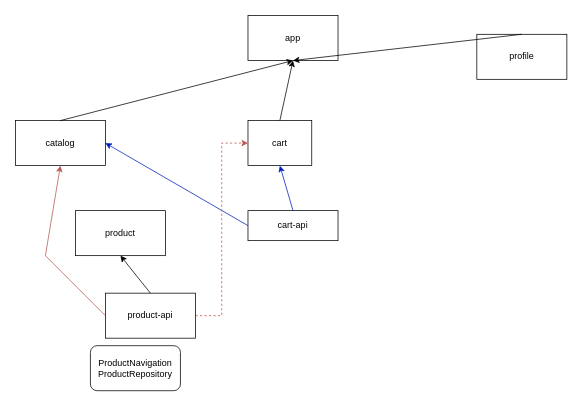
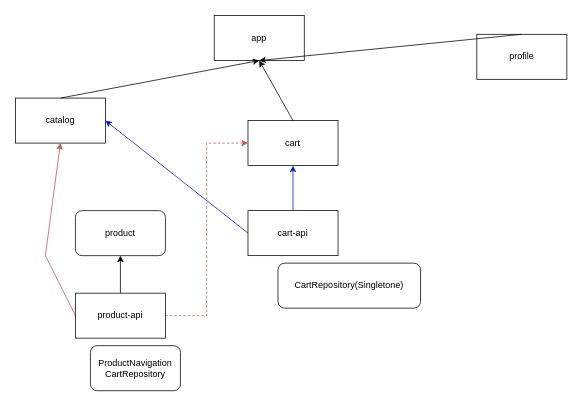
node "app": moved (293, 38) -> (259, 38)
node "catalog": moved (60, 143) -> (60, 120)
node "cart": size 64x45 -> 90x45
node "cart-api": size 90x30 -> 90x45
node "product": shape rectangle -> rounded rectangle
node "CartRepository(Singletone)": added
node "product-api": moved (150, 315) -> (120, 315)
node "ProductNavigation ProductRepository": label "ProductNavigation ProductRepository" -> "ProductNavigation CartRepository"
